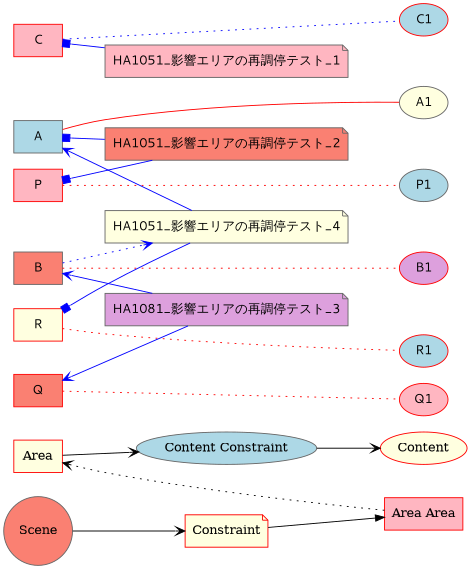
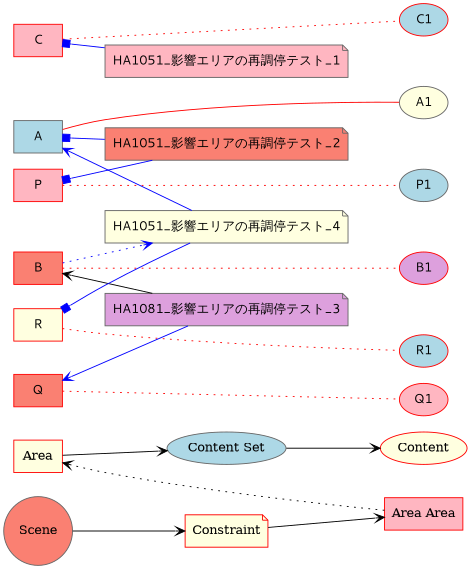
edge "C1" -- "C": color blue -> red
node "B": color gray40 -> red
edge "HA1081_影響エリアの再調停テスト_3" -> "B": color blue -> black
node "Content Constraint": label "Content Constraint" -> "Content Set"
edge "Constraint" -> "Area Area": arrowhead normal -> vee
